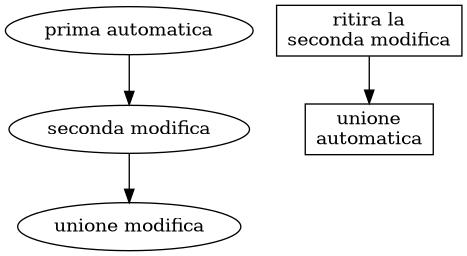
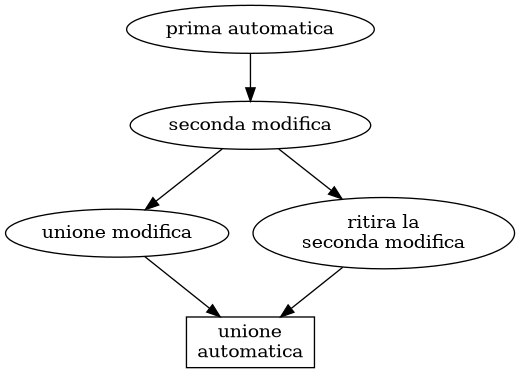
node "ritira la seconda modifica": shape box -> ellipse
edge "seconda modifica" -> "ritira la seconda modifica": added
edge "unione modifica" -> "unione automatica": added
